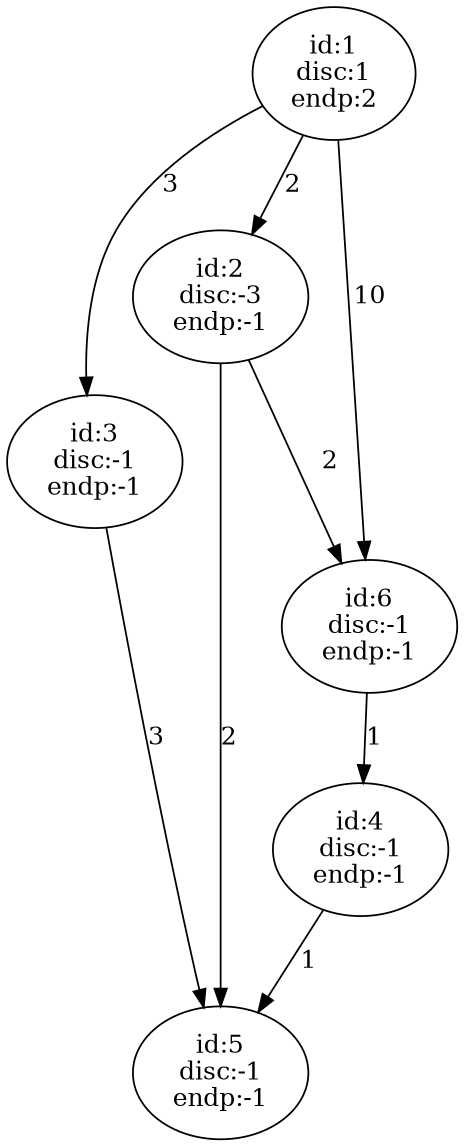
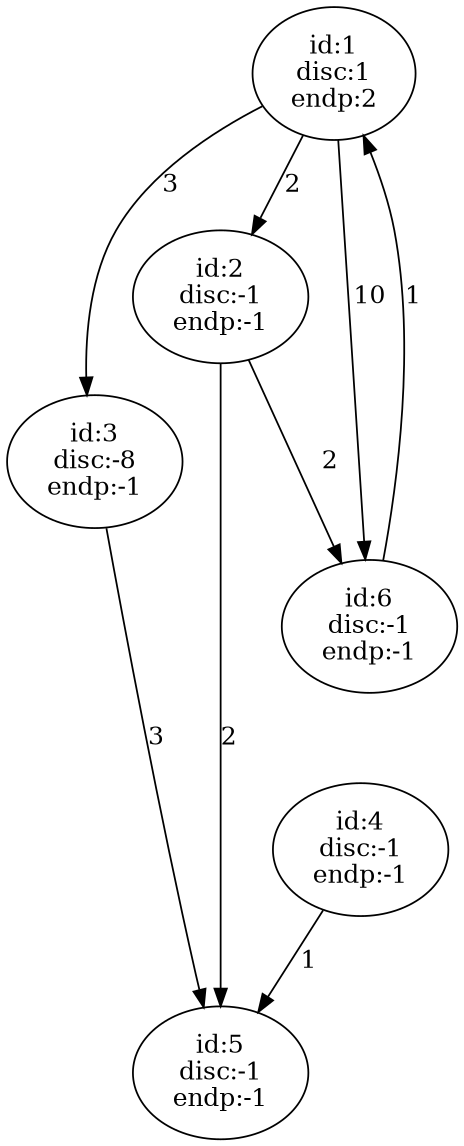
node "id:2 disc:-3 endp:-1": label "id:2 disc:-3 endp:-1" -> "id:2 disc:-1 endp:-1"
node "id:3 disc:-1 endp:-1": label "id:3 disc:-1 endp:-1" -> "id:3 disc:-8 endp:-1"
edge "id:6 disc:-1 endp:-1" -> "id:4 disc:-1 endp:-1": now "id:6 disc:-1 endp:-1" -> "id:1 disc:1 endp:2"
